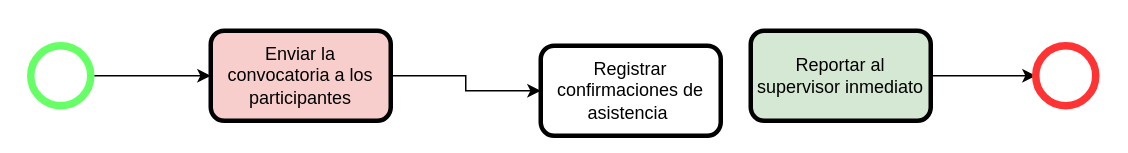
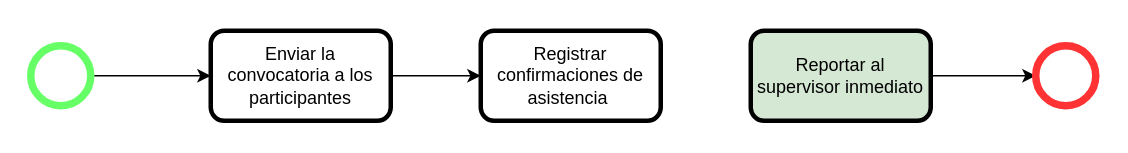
node "Enviar la convocatoria a los participantes": fillcolor #f8cecc -> #ffffff
node "Registrar confirmaciones de asistencia": moved (631, 91) -> (571, 76)
